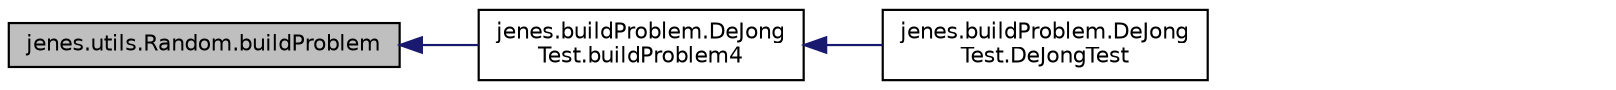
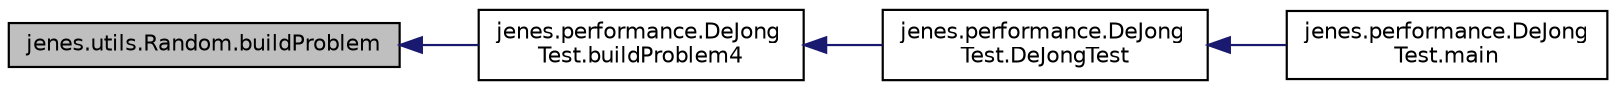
node "jenes.buildProblem.DeJong Test.buildProblem4": label "jenes.buildProblem.DeJong Test.buildProblem4" -> "jenes.performance.DeJong Test.buildProblem4"
node "jenes.buildProblem.DeJong Test.DeJongTest": label "jenes.buildProblem.DeJong Test.DeJongTest" -> "jenes.performance.DeJong Test.DeJongTest"
node "jenes.performance.DeJong Test.main": added
